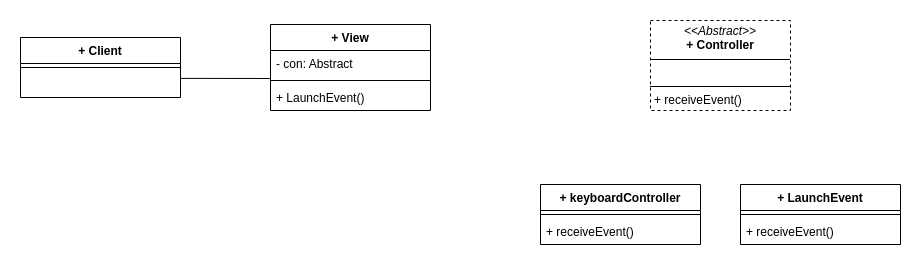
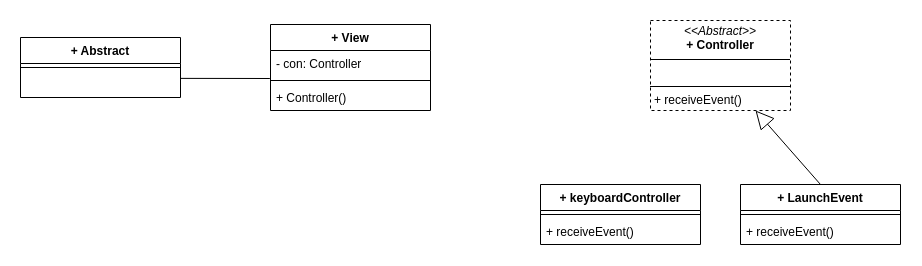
node "+ Client": label "+ Client" -> "+ Abstract"
node "- con: Abstract": label "- con: Abstract" -> "- con: Controller"
node "+ LaunchEvent()": label "+ LaunchEvent()" -> "+ Controller()"
edge "+ LaunchEvent" -> "<<Abstract>> + Controller + receiveEvent()": added
